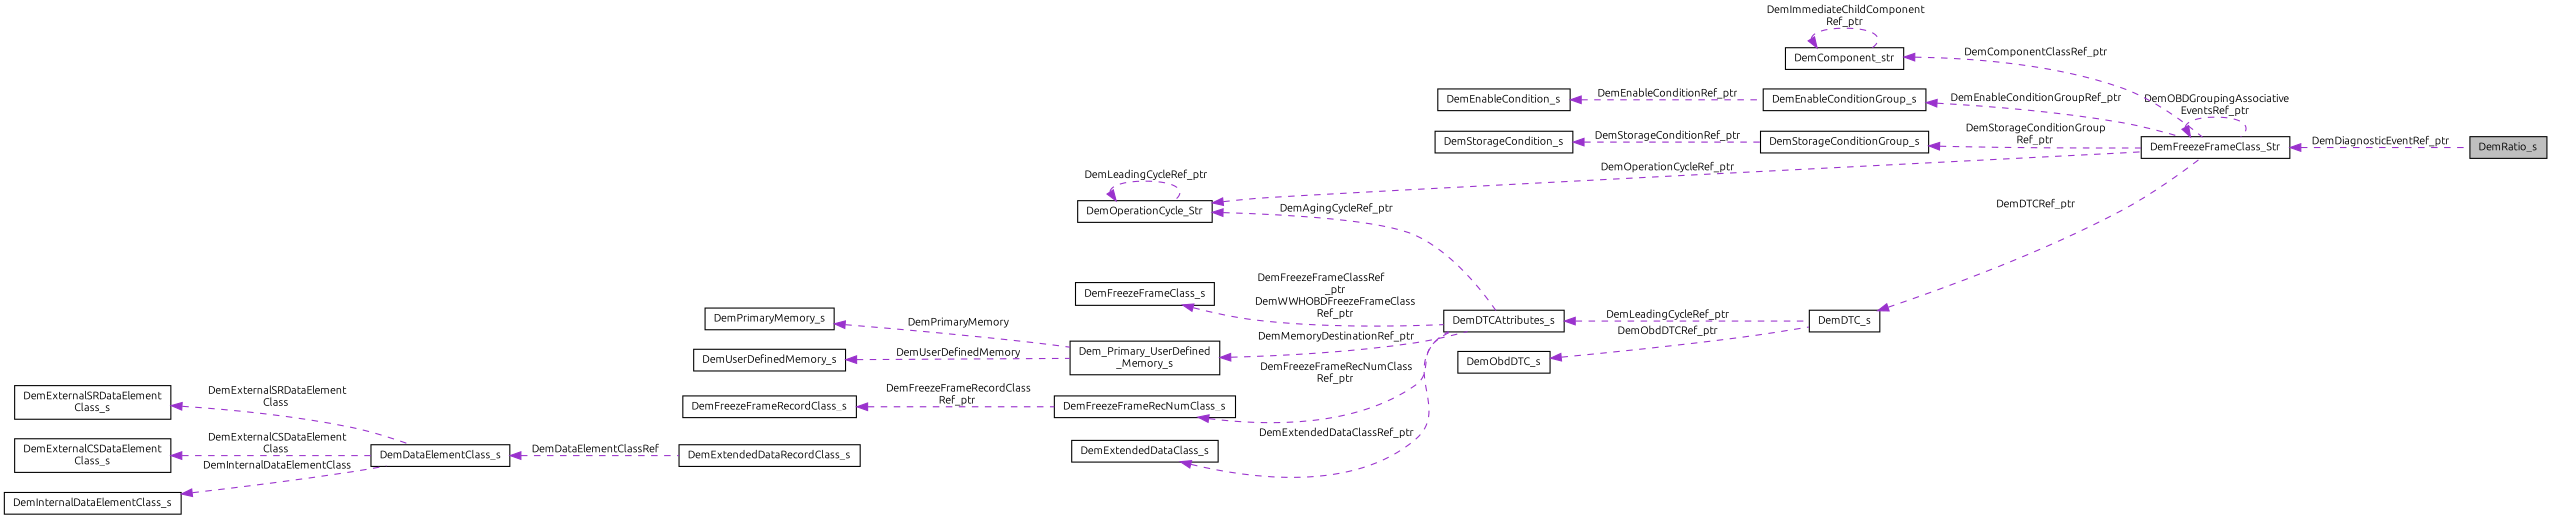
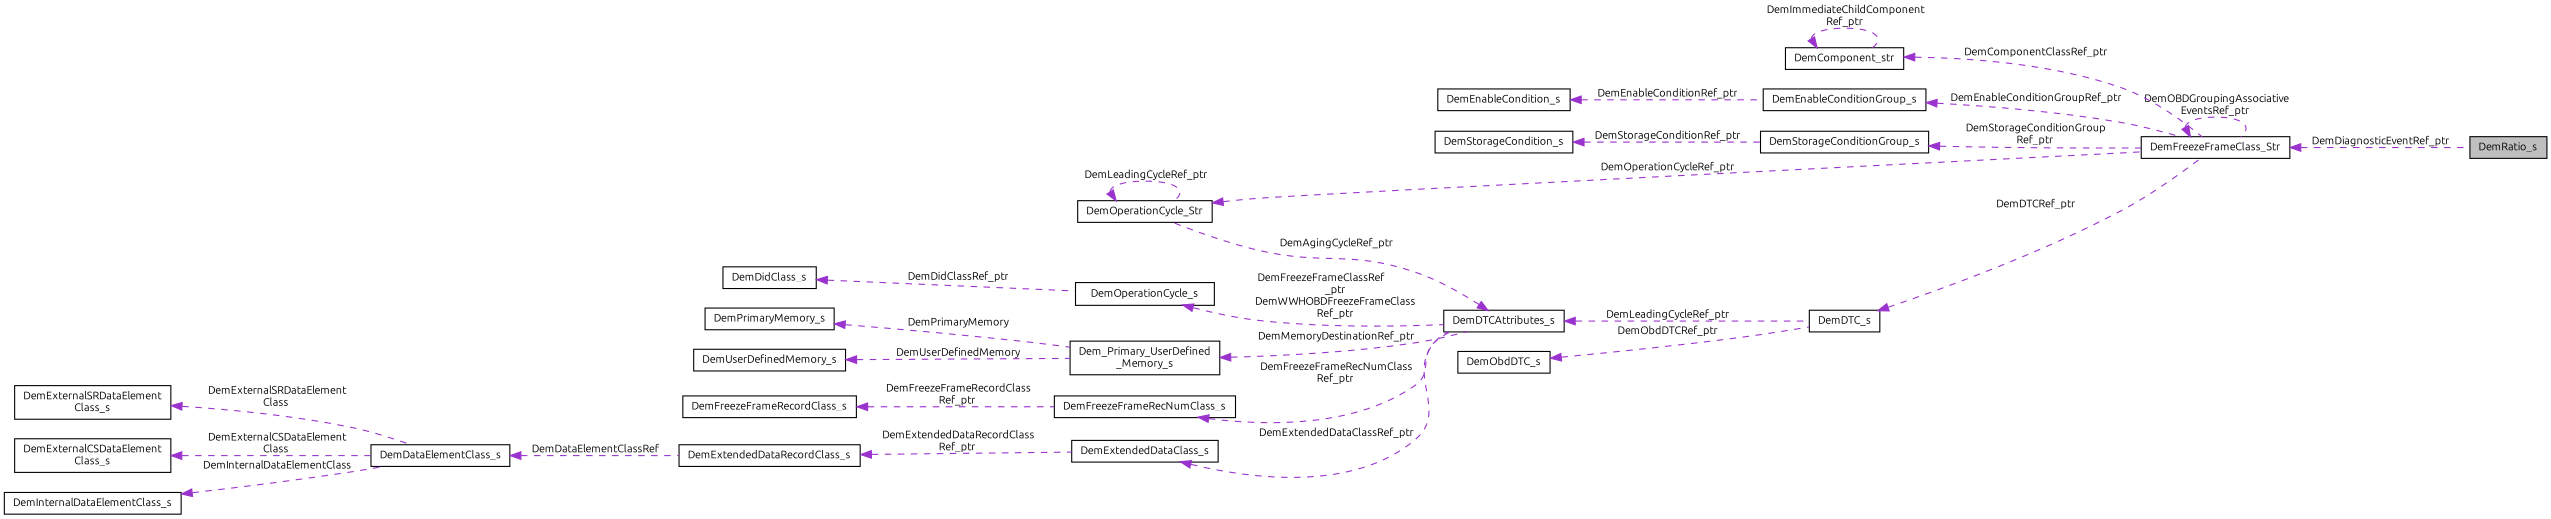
edge "DemDTCAttributes_s" -> "DemOperationCycle_Str": reversed
node "DemDidClass_s": added
node "DemFreezeFrameClass_s": label "DemFreezeFrameClass_s" -> "DemOperationCycle_s"
edge "DemExtendedDataClass_s" -> "DemExtendedDataRecordClass_s": added, label "DemExtendedDataRecordClass Ref_ptr"
